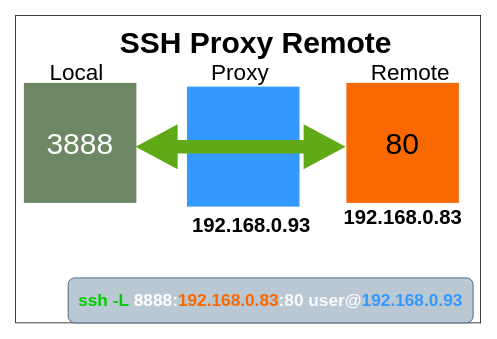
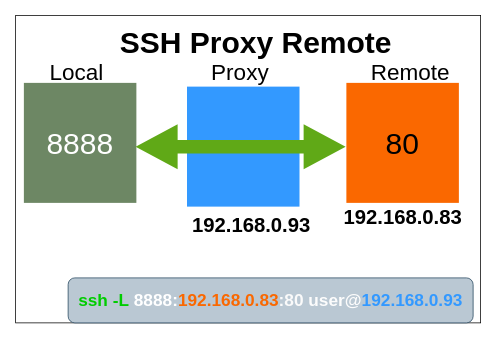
node "3888": label "3888" -> "8888"
